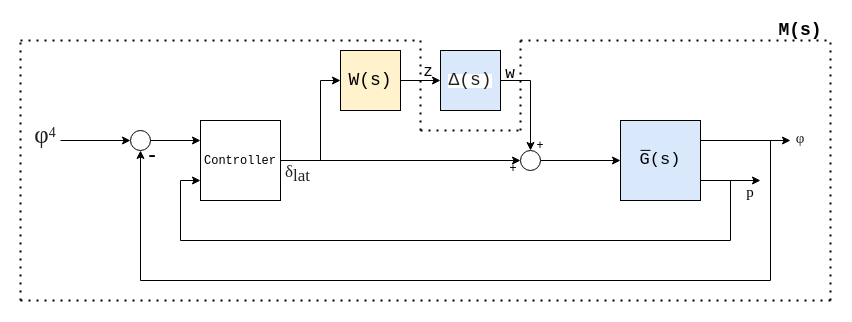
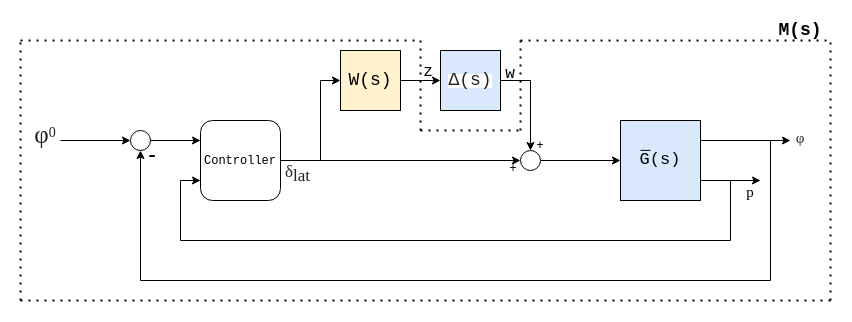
node "φ4": label "φ4" -> "φ0"
node "Controller": shape rectangle -> rounded rectangle
